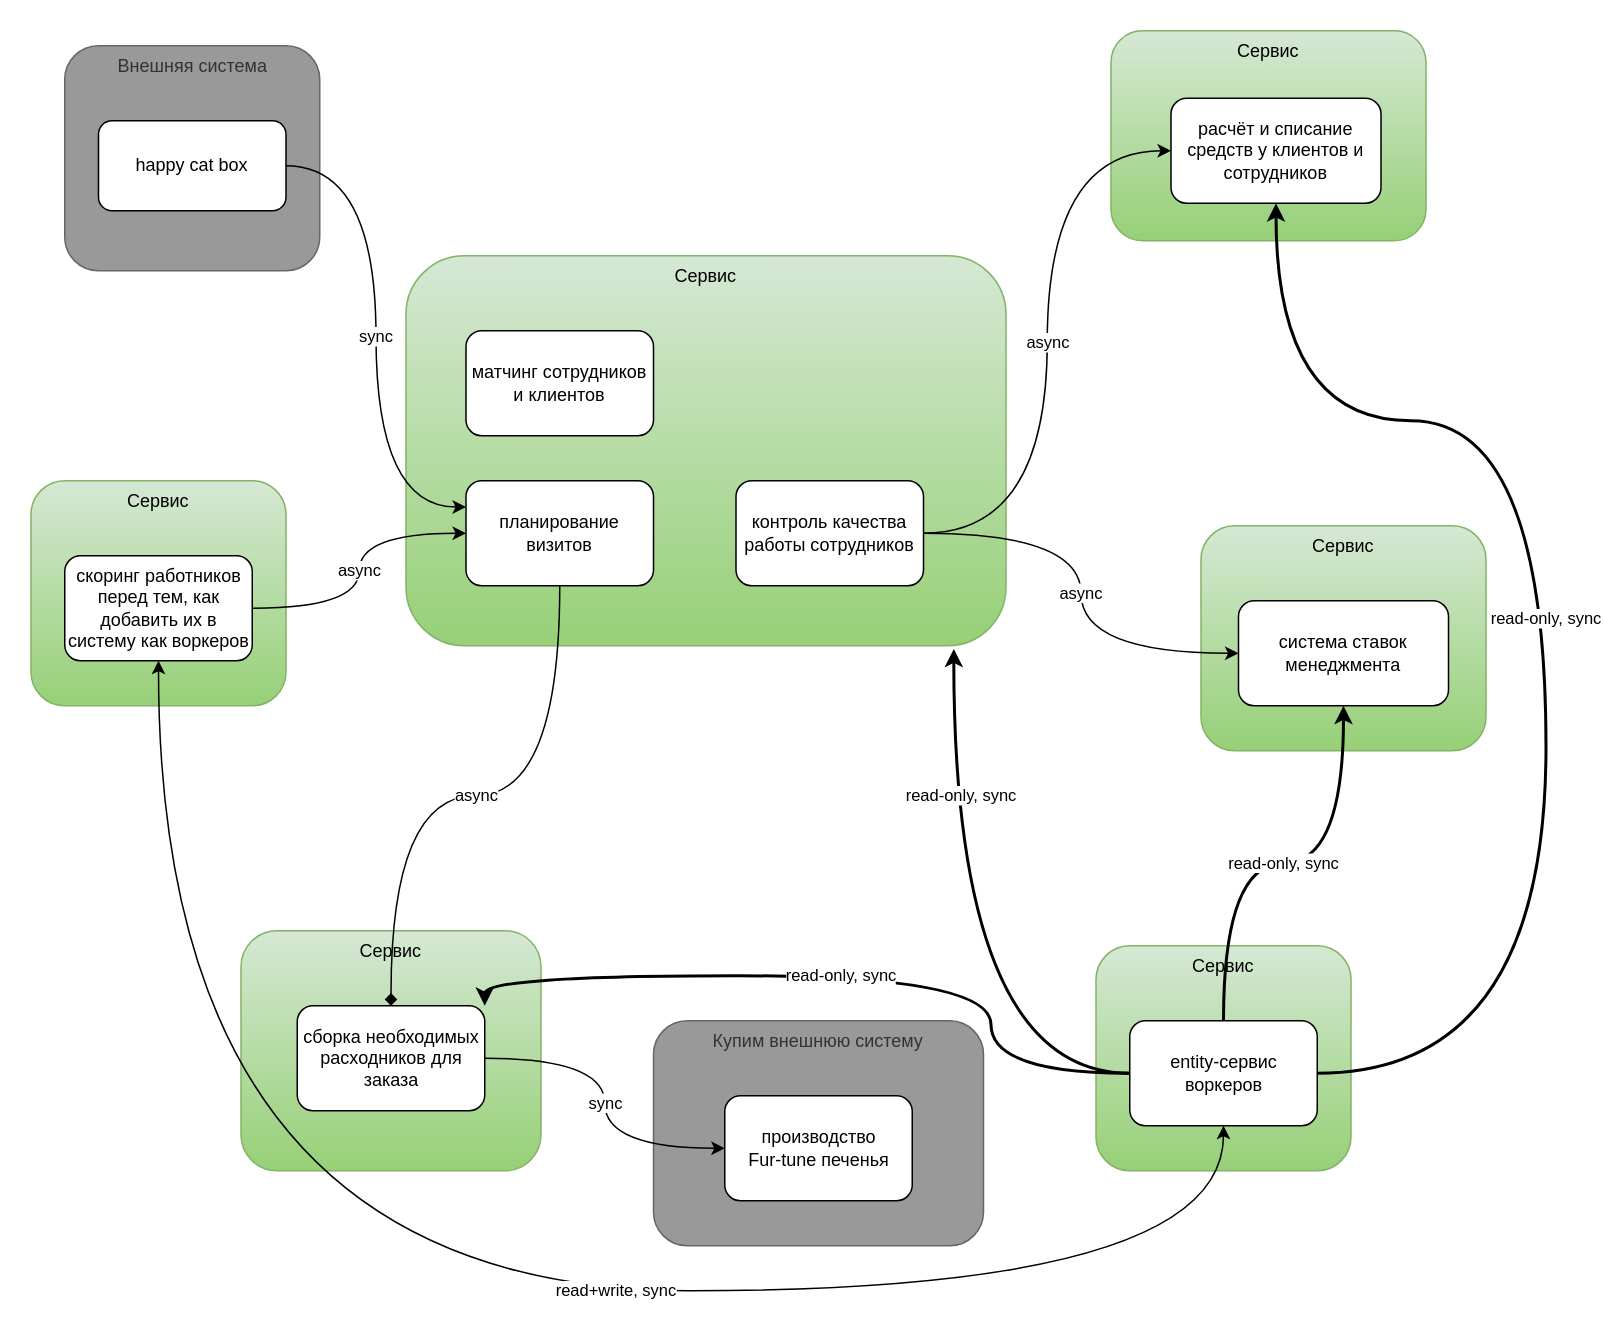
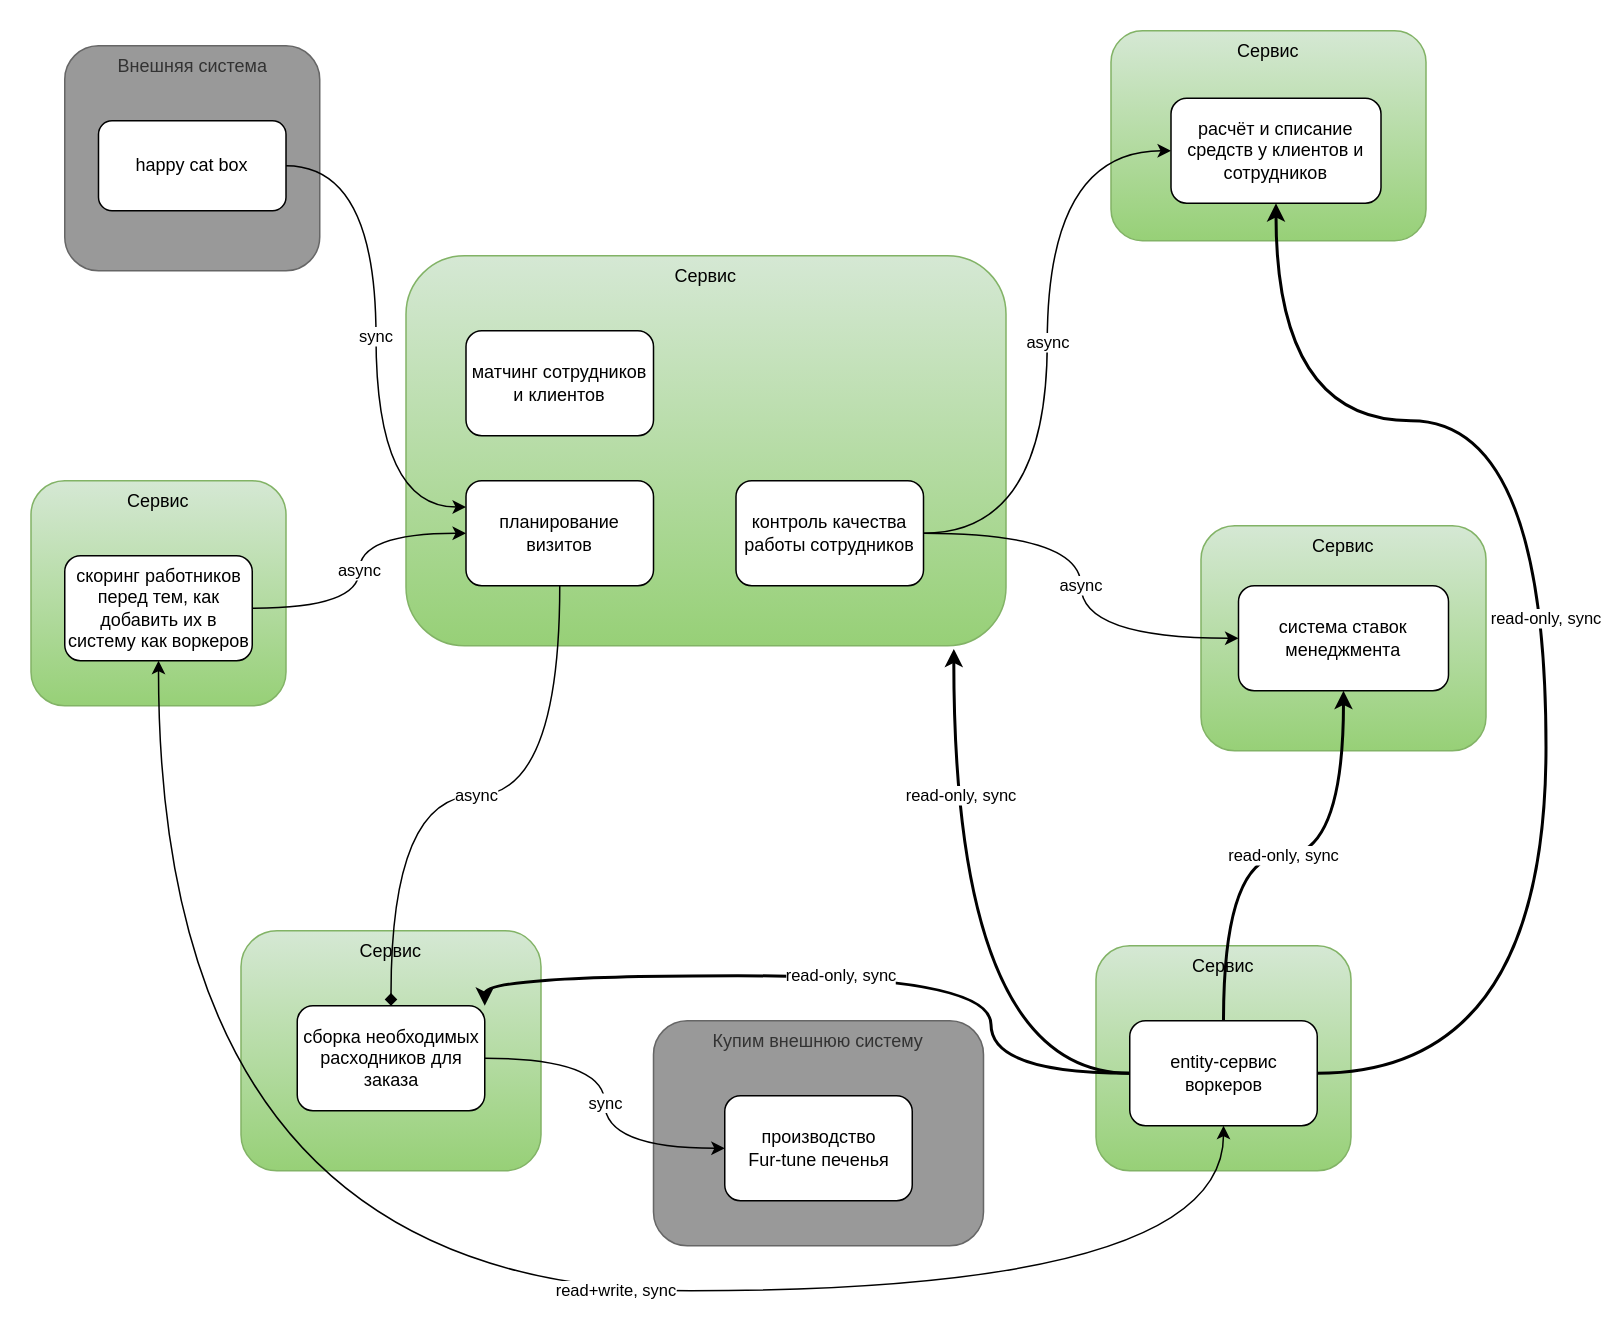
node "система ставок менеджмента": moved (1343, 653) -> (1343, 638)
